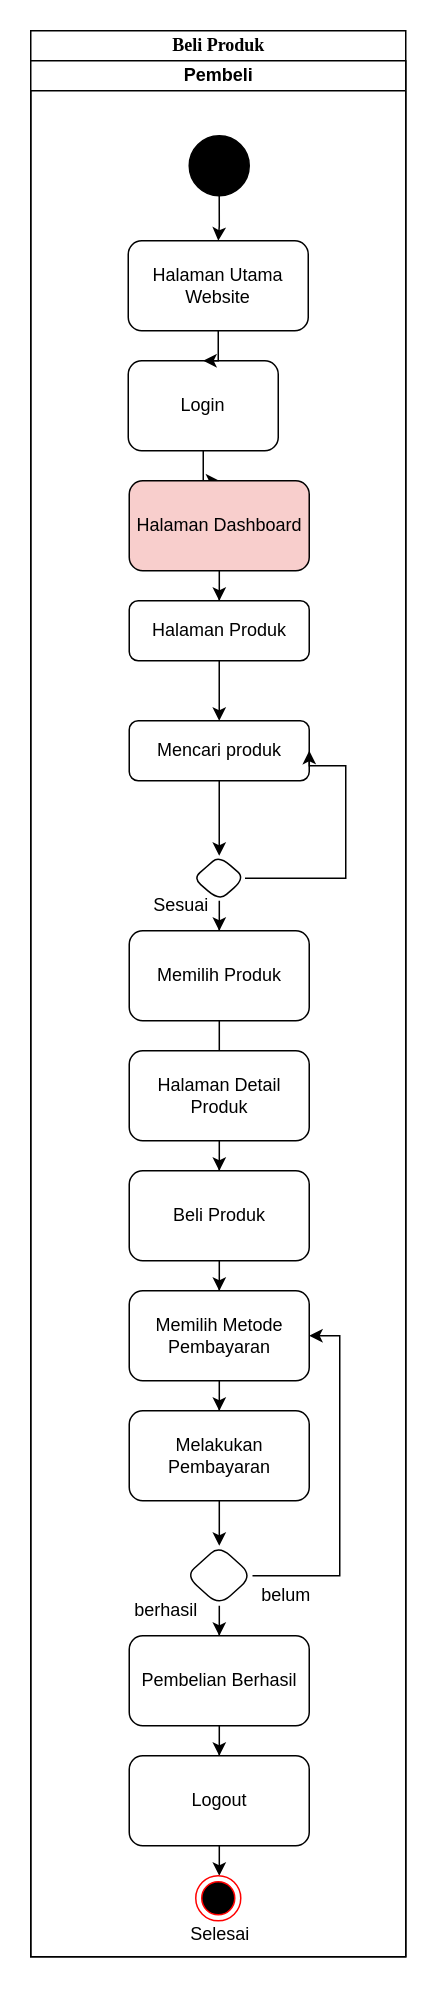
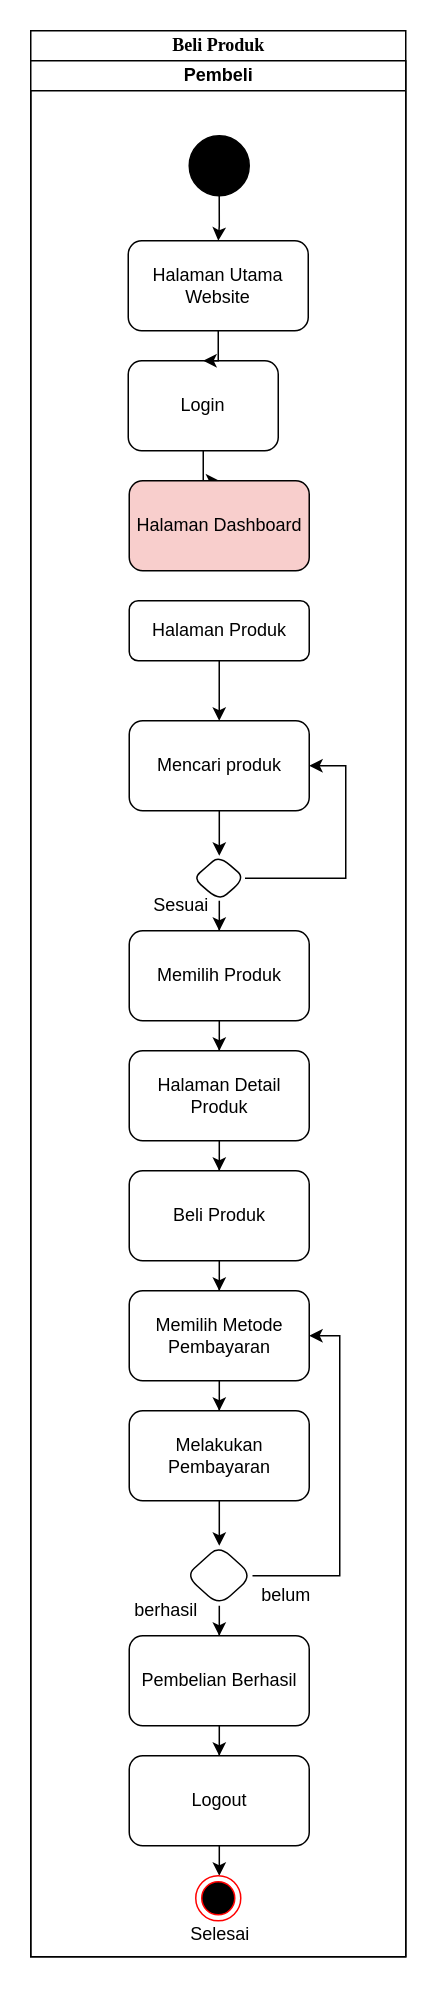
edge "Halaman Dashboard" -> "Halaman Produk": removed
node "Mencari produk": size 180x60 -> 180x90
edge "Memilih Produk" -- "Halaman Detail Produk": arrowhead none -> classic
